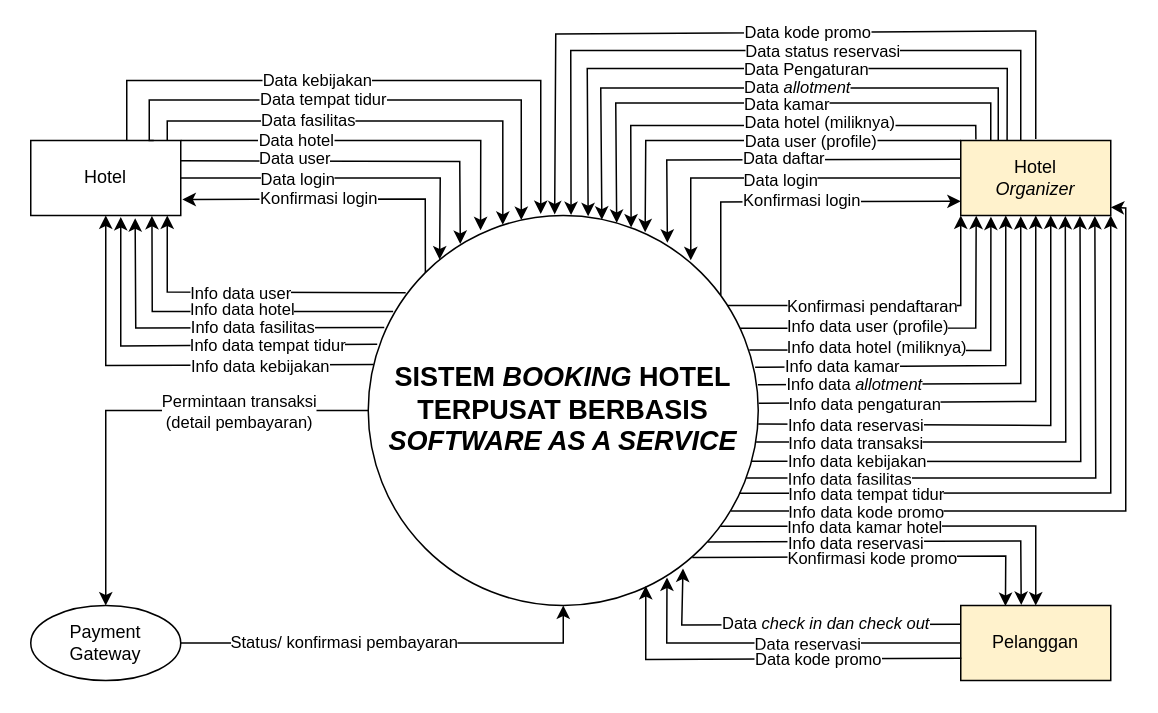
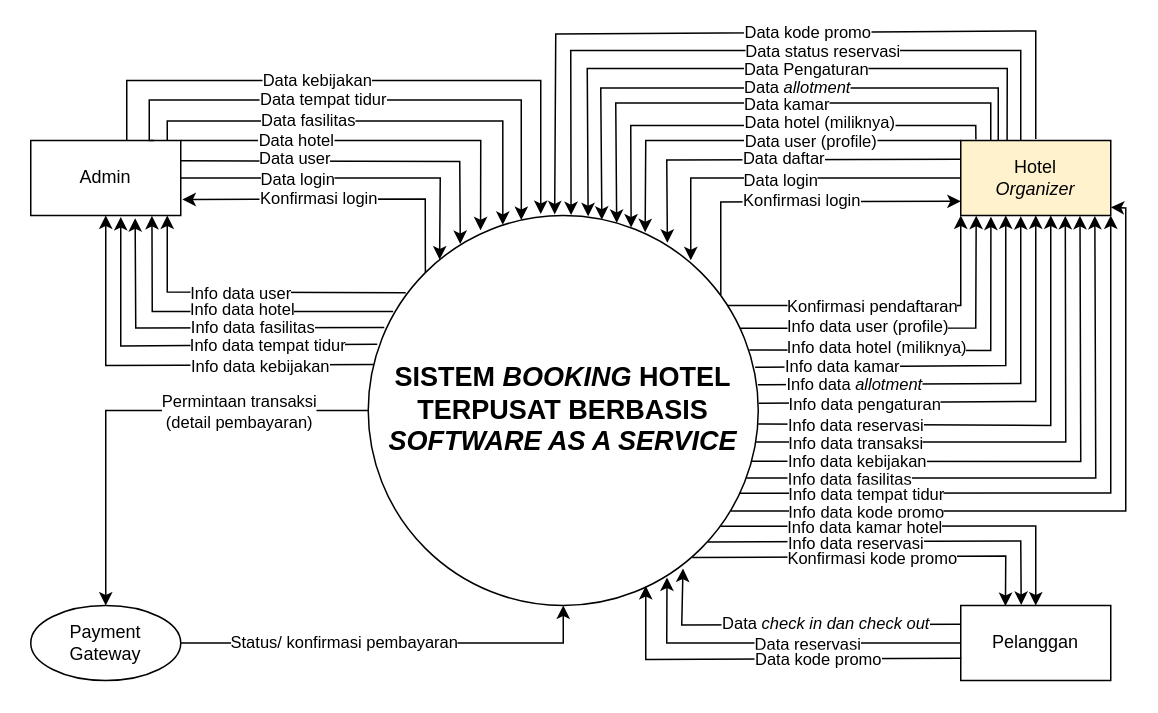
node "Hotel": label "Hotel" -> "Admin"
node "Pelanggan": fillcolor #fff2cc -> #ffffff
